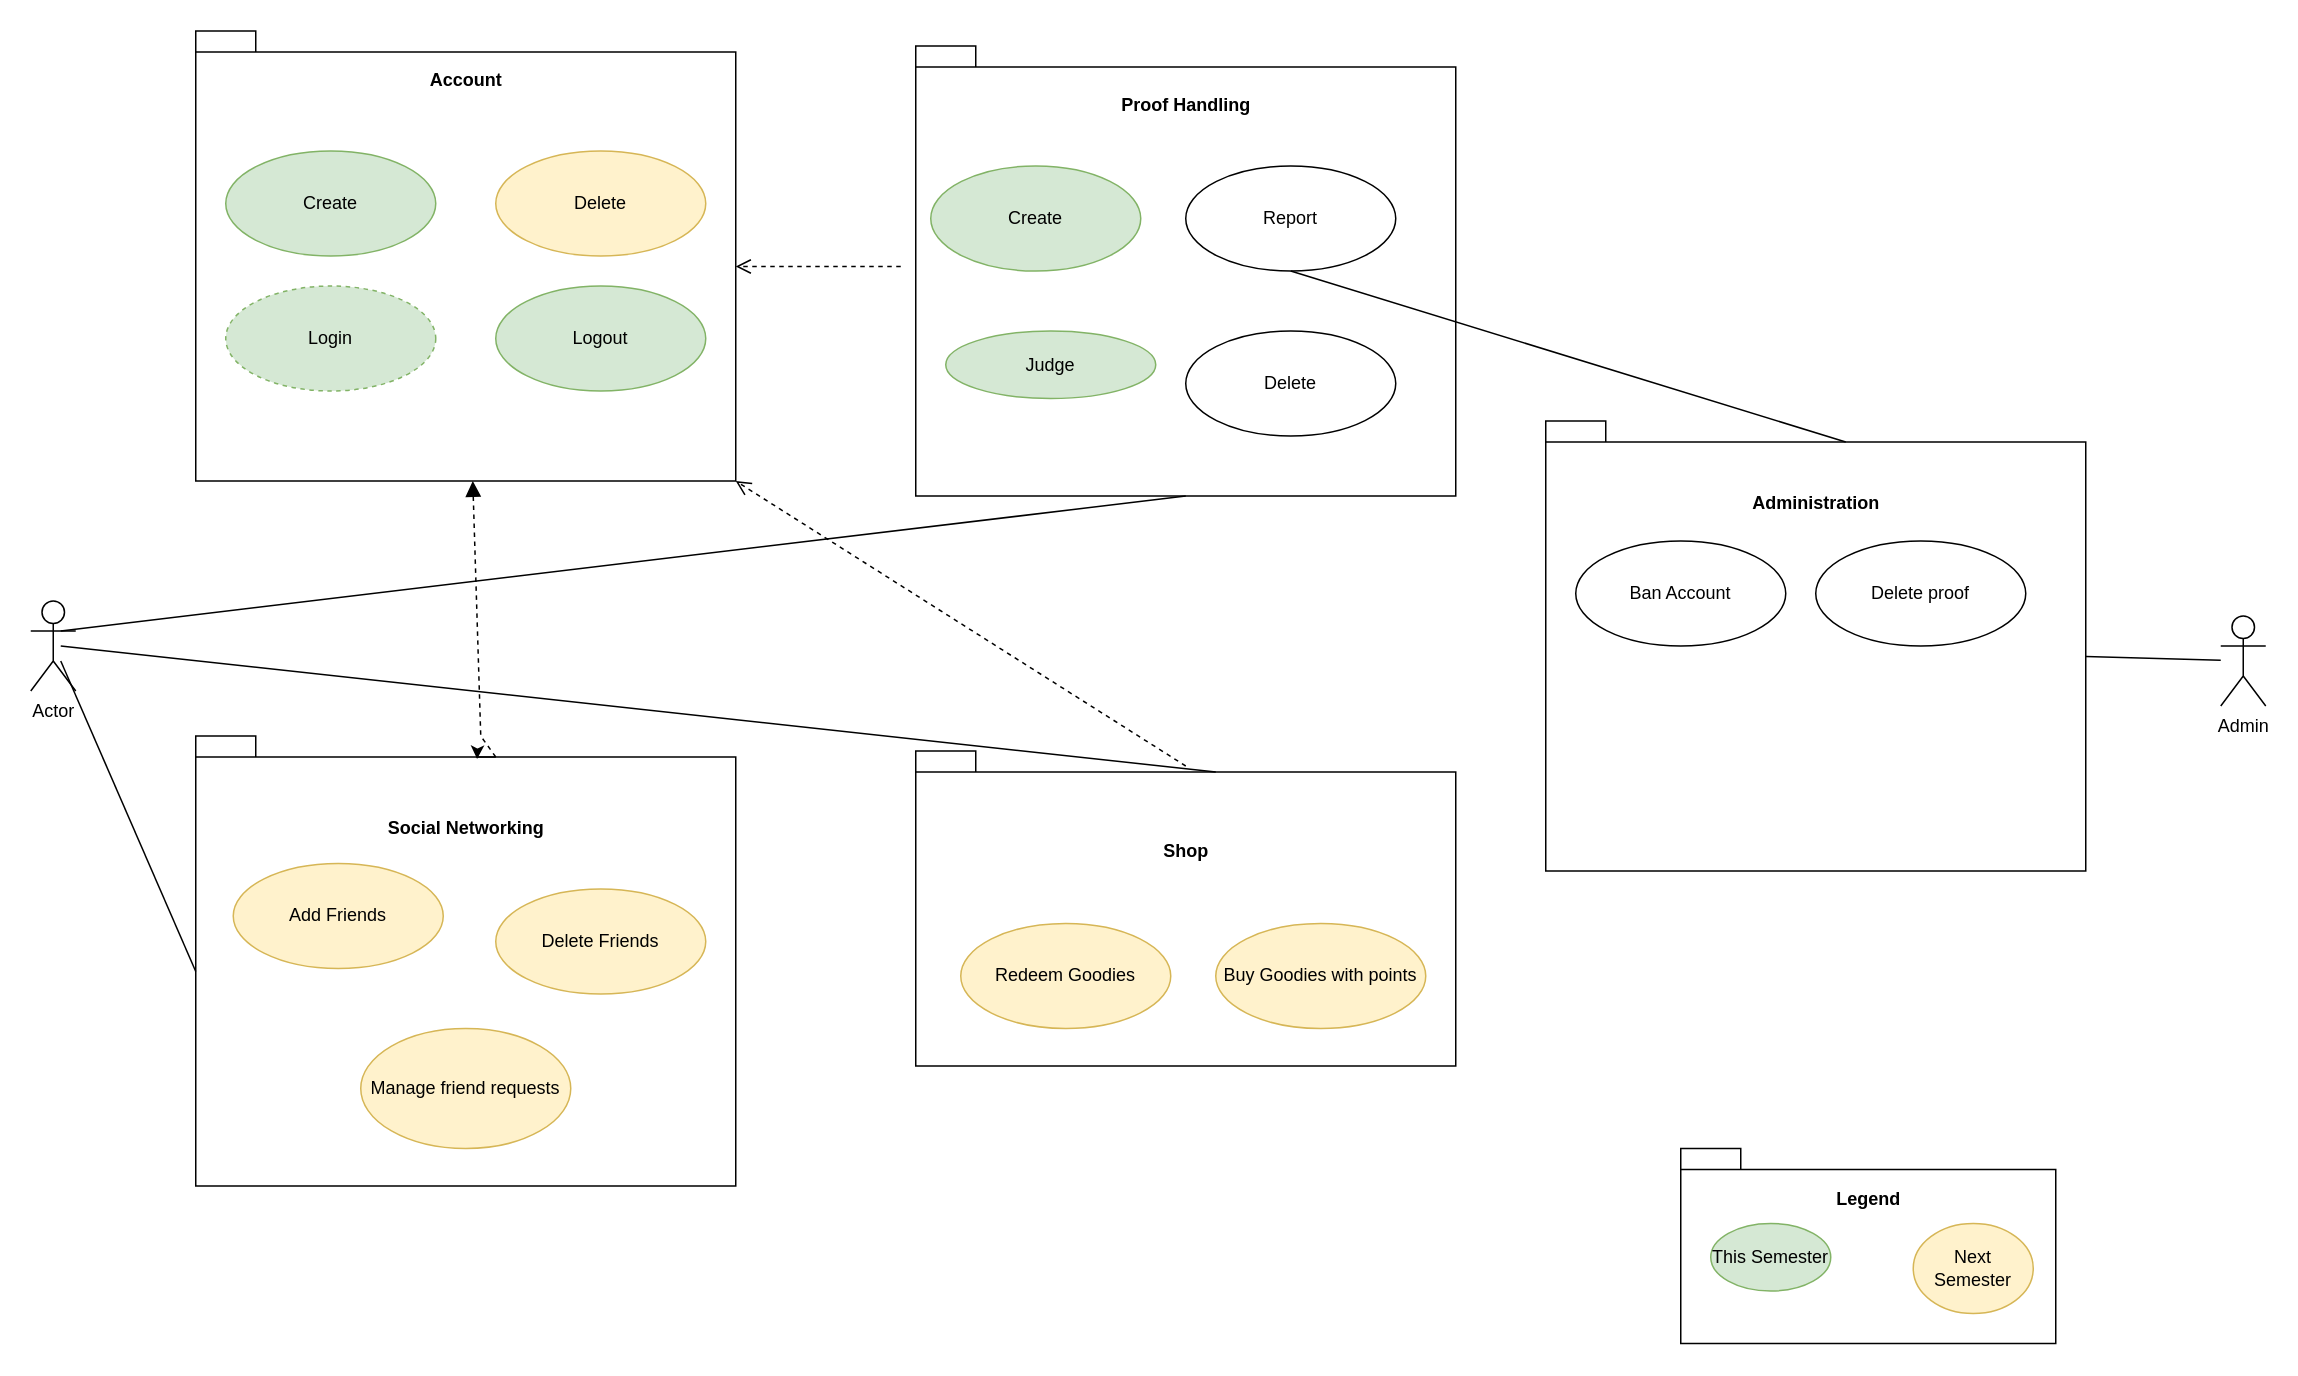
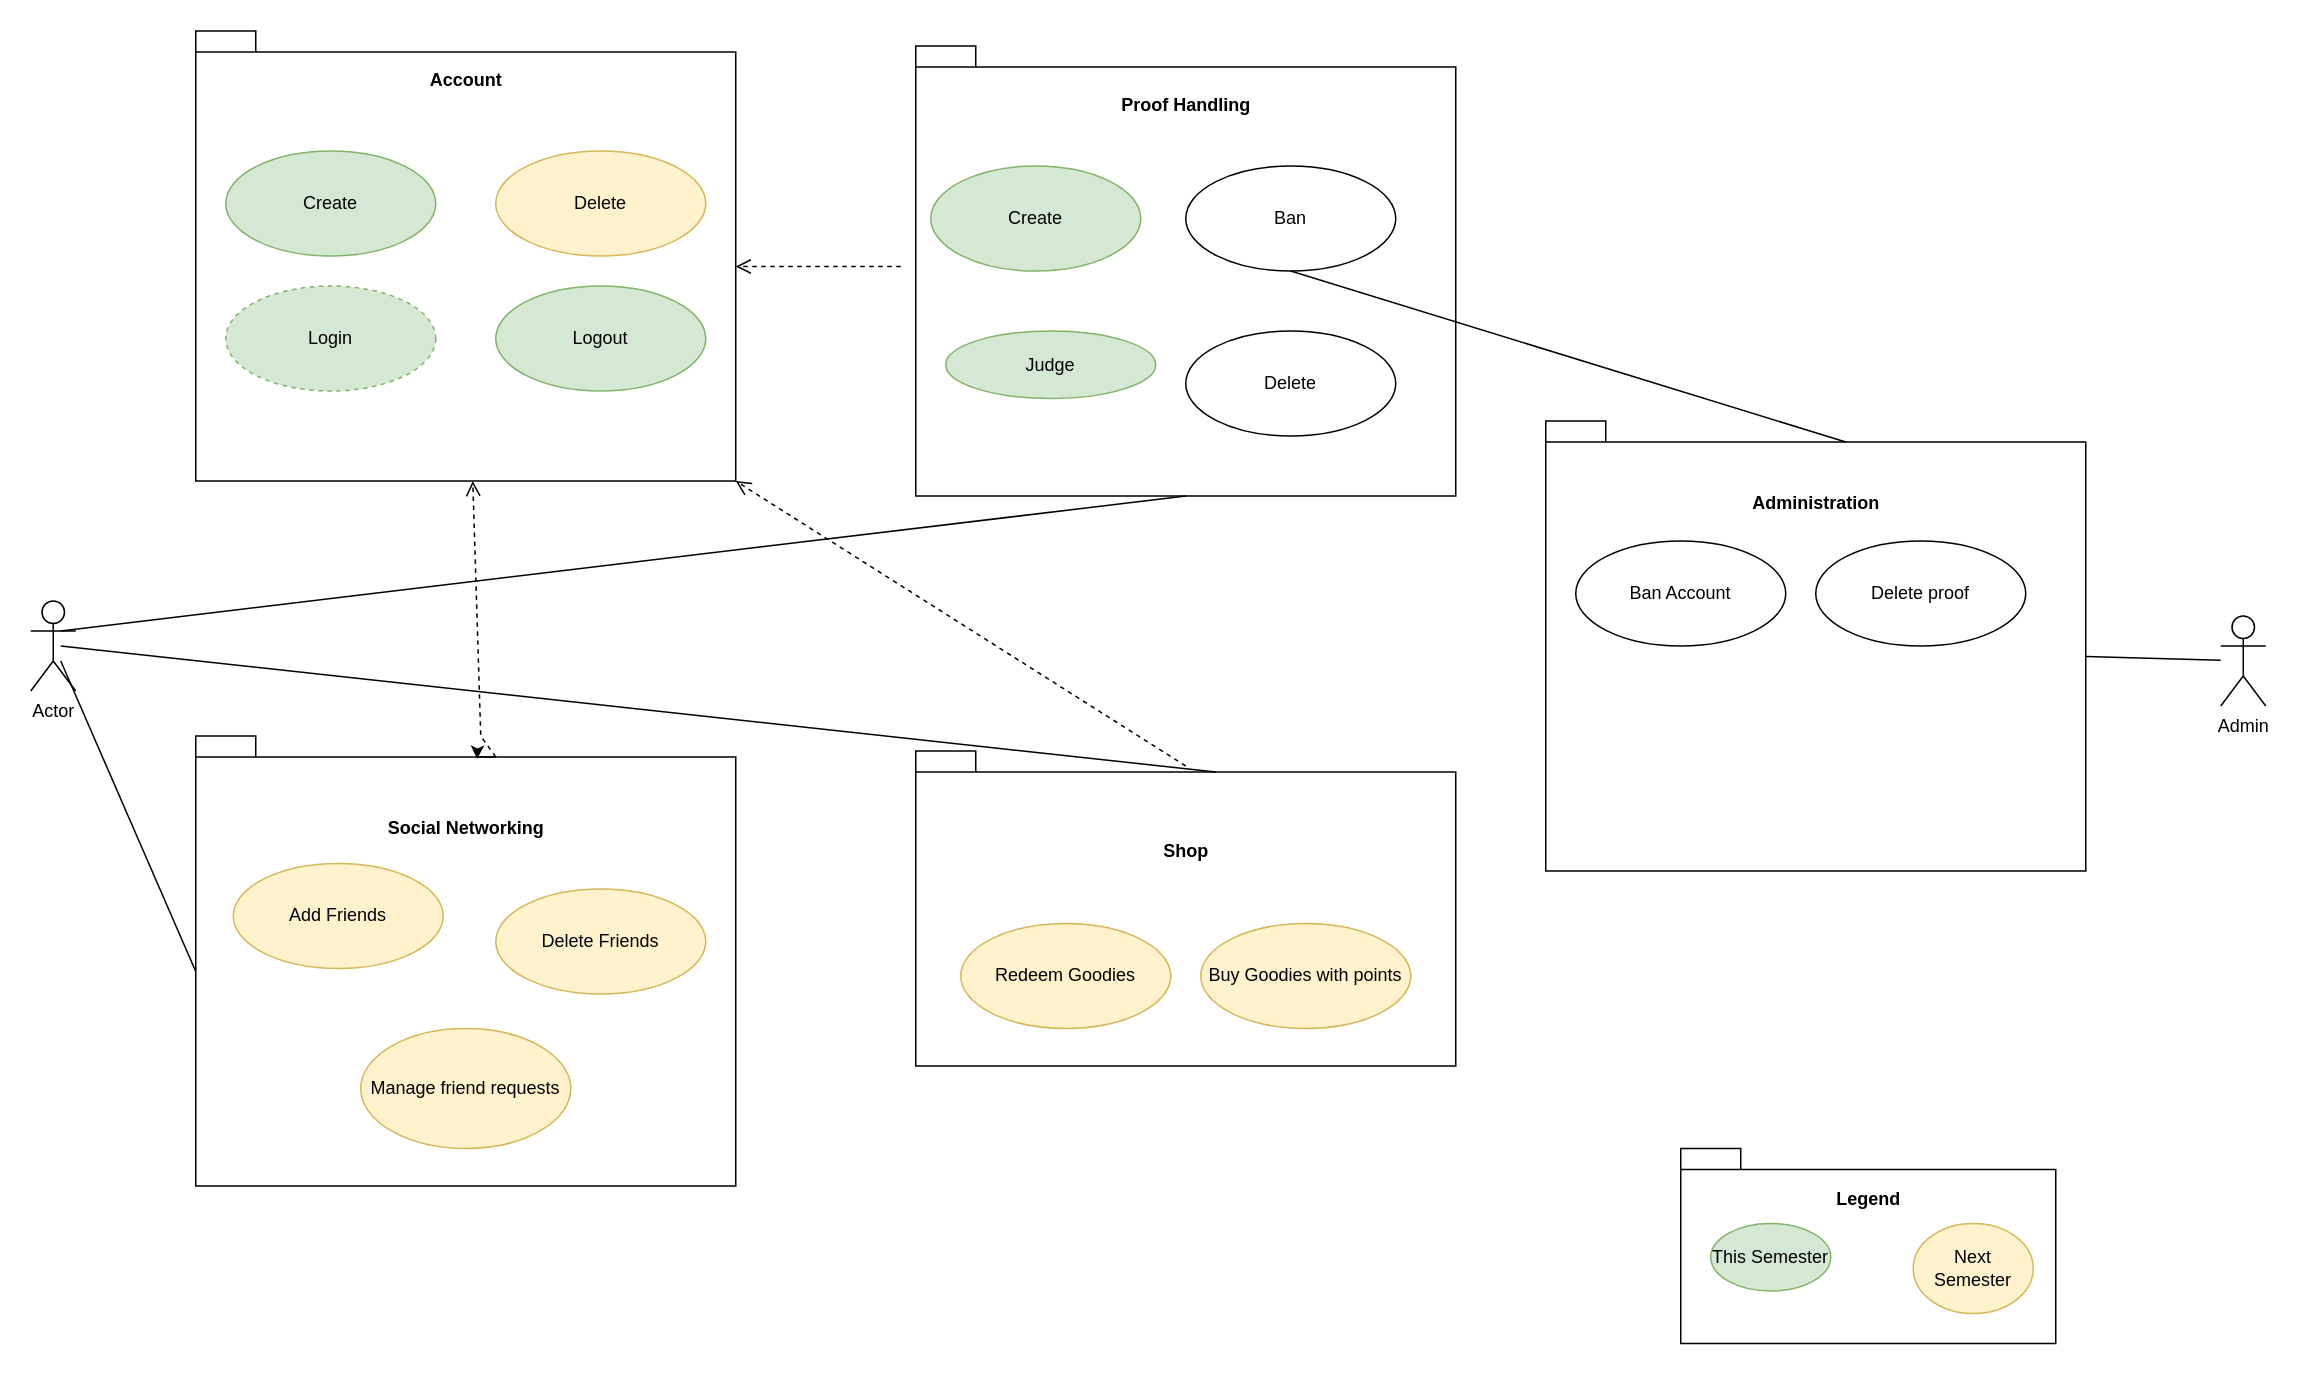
node "Report": label "Report" -> "Ban"
edge "Social Networking" -> "Account": arrowhead block -> open
node "Buy Goodies with points": moved (1321, 976) -> (1306, 976)
